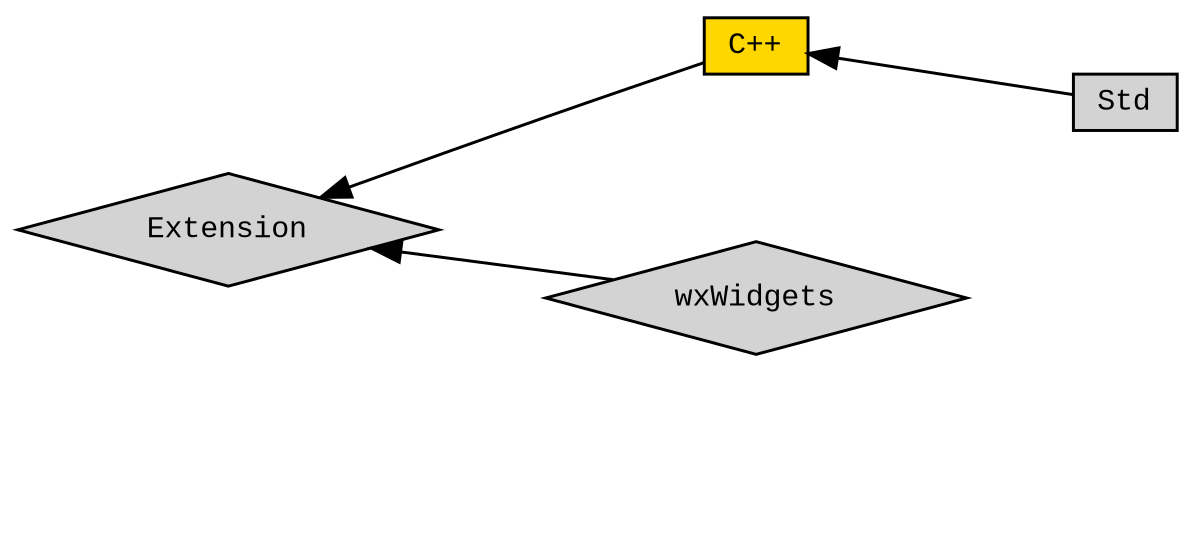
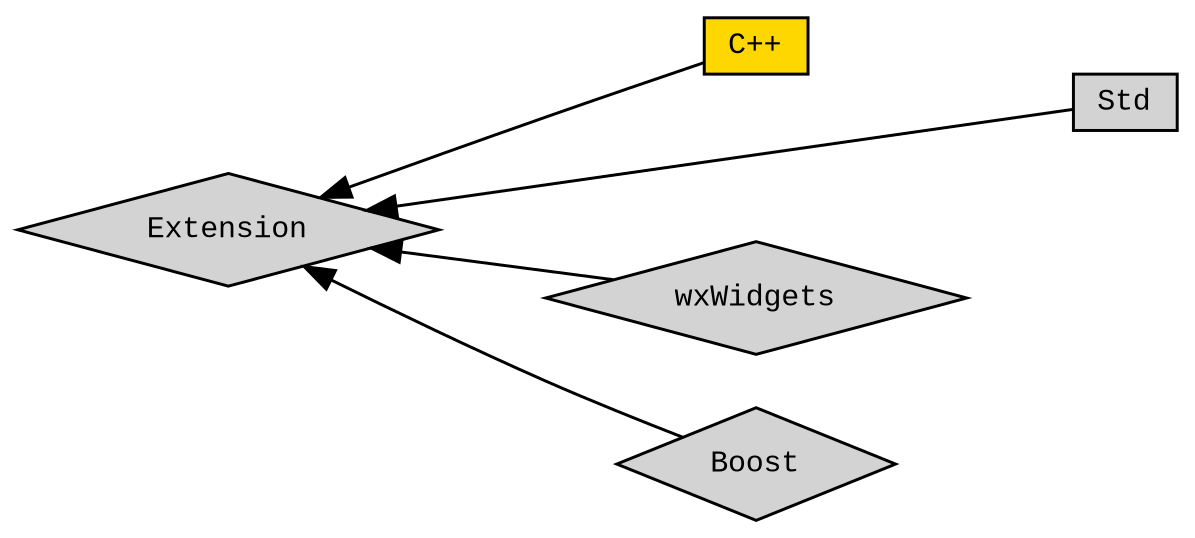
edge "Std" -> "C++": now "Std" -> "Extension"
node "Boost": added
